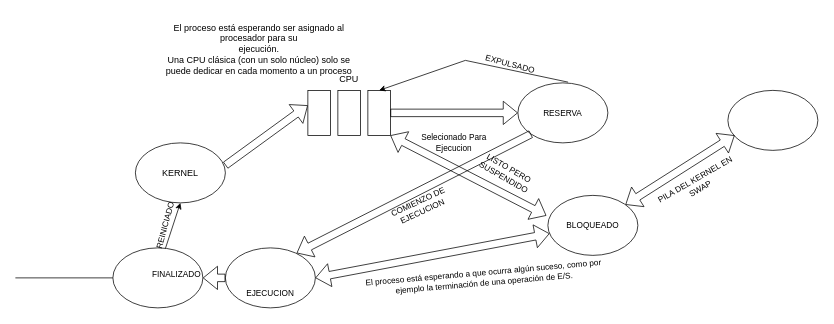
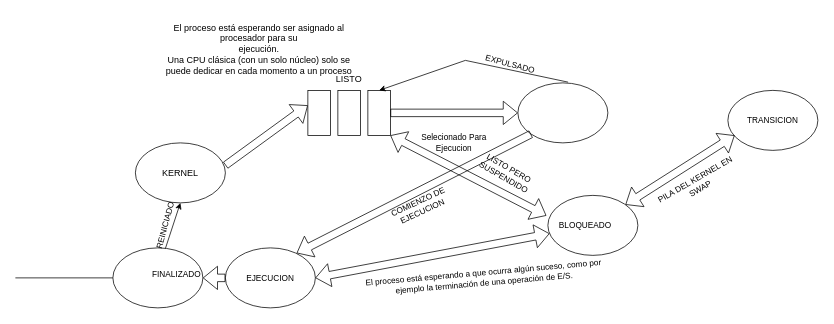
node "CPU": label "CPU" -> "LISTO"
node "RESERVA": removed
node "TRANSICION": added
node "BLOQUEADO": moved (593, 225) -> (585, 225)
node "EJECUCION": moved (270, 293) -> (270, 278)
